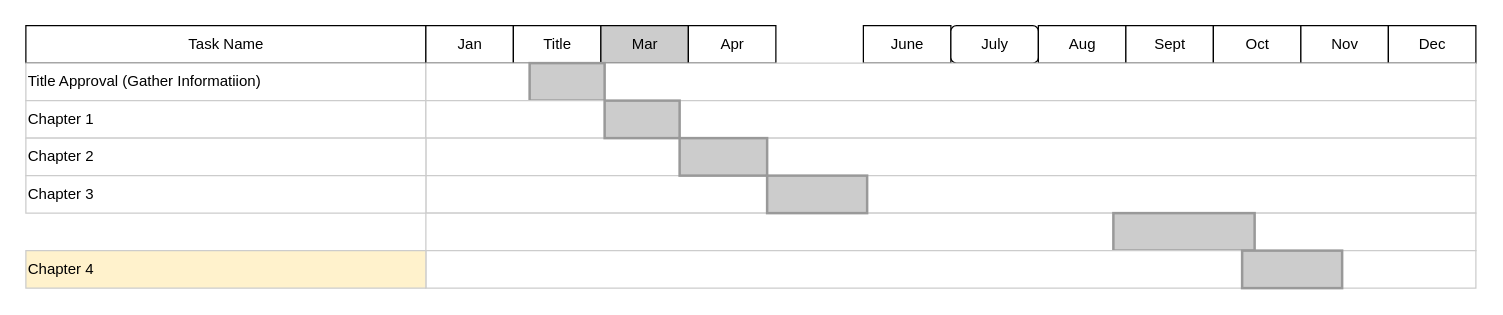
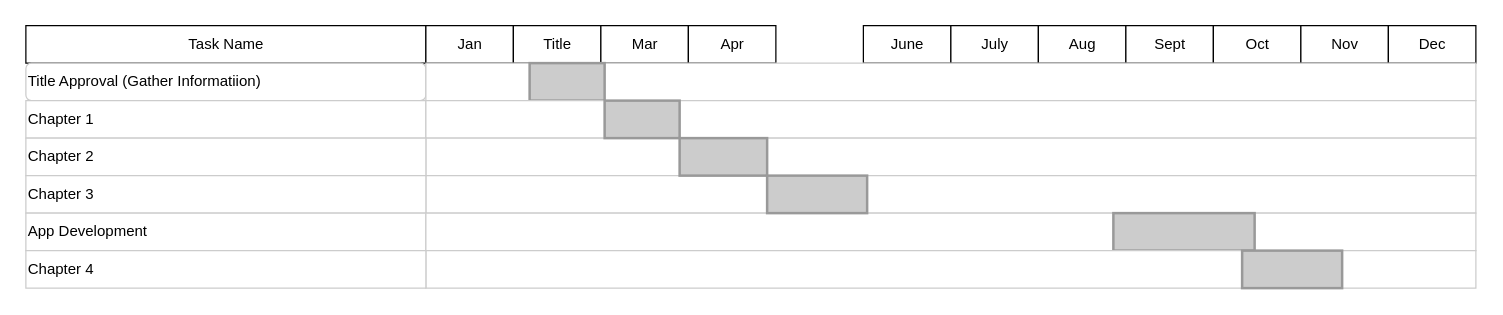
node "Mar": fillcolor #cccccc -> #ffffff
node "July": shape rounded rectangle -> rectangle
node "Title Approval (Gather Informatiion)": shape rectangle -> rounded rectangle
node "App Development": added
node "Chapter 4": fillcolor #fff2cc -> #ffffff
